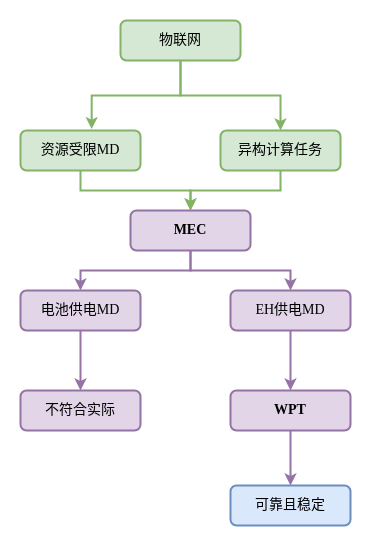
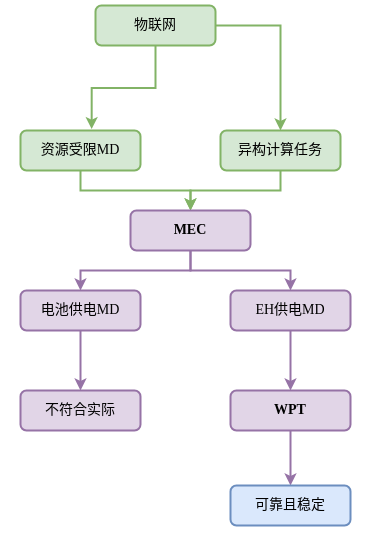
node "物联网": moved (181, 41) -> (156, 26)
